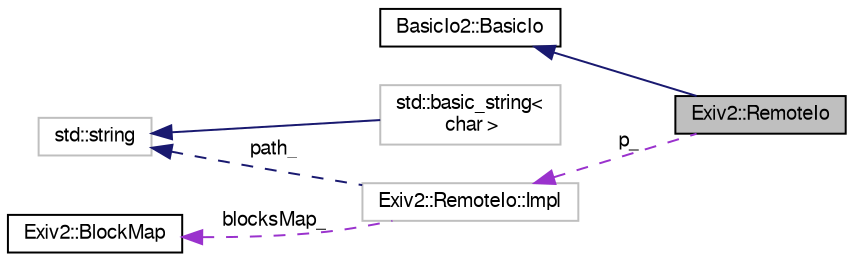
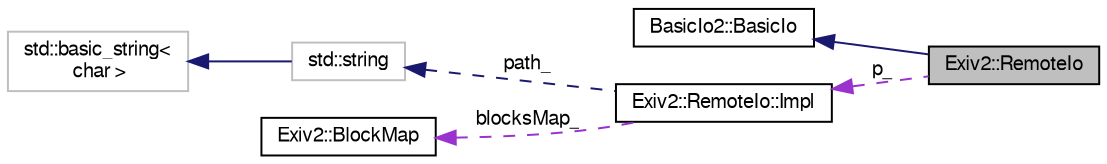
edge "std::basic_string< char >" -> "std::string": reversed
node "Exiv2::RemoteIo::Impl": color grey75 -> black
